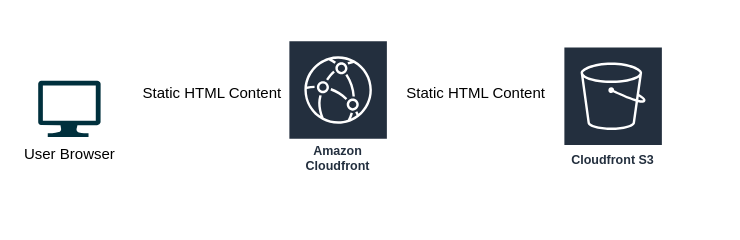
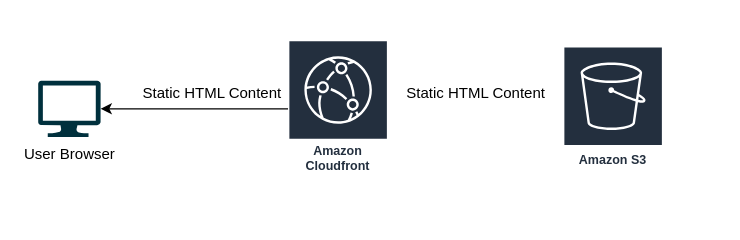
edge "Amazon Cloudfront" -> "User Browser": added
node "Cloudfront S3": label "Cloudfront S3" -> "Amazon S3"
